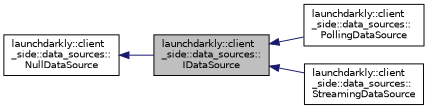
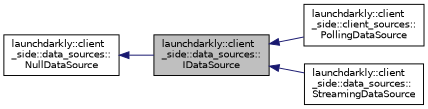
node "launchdarkly::client _side::data_sources:: PollingDataSource": label "launchdarkly::client _side::data_sources:: PollingDataSource" -> "launchdarkly::client _side::client_sources:: PollingDataSource"
